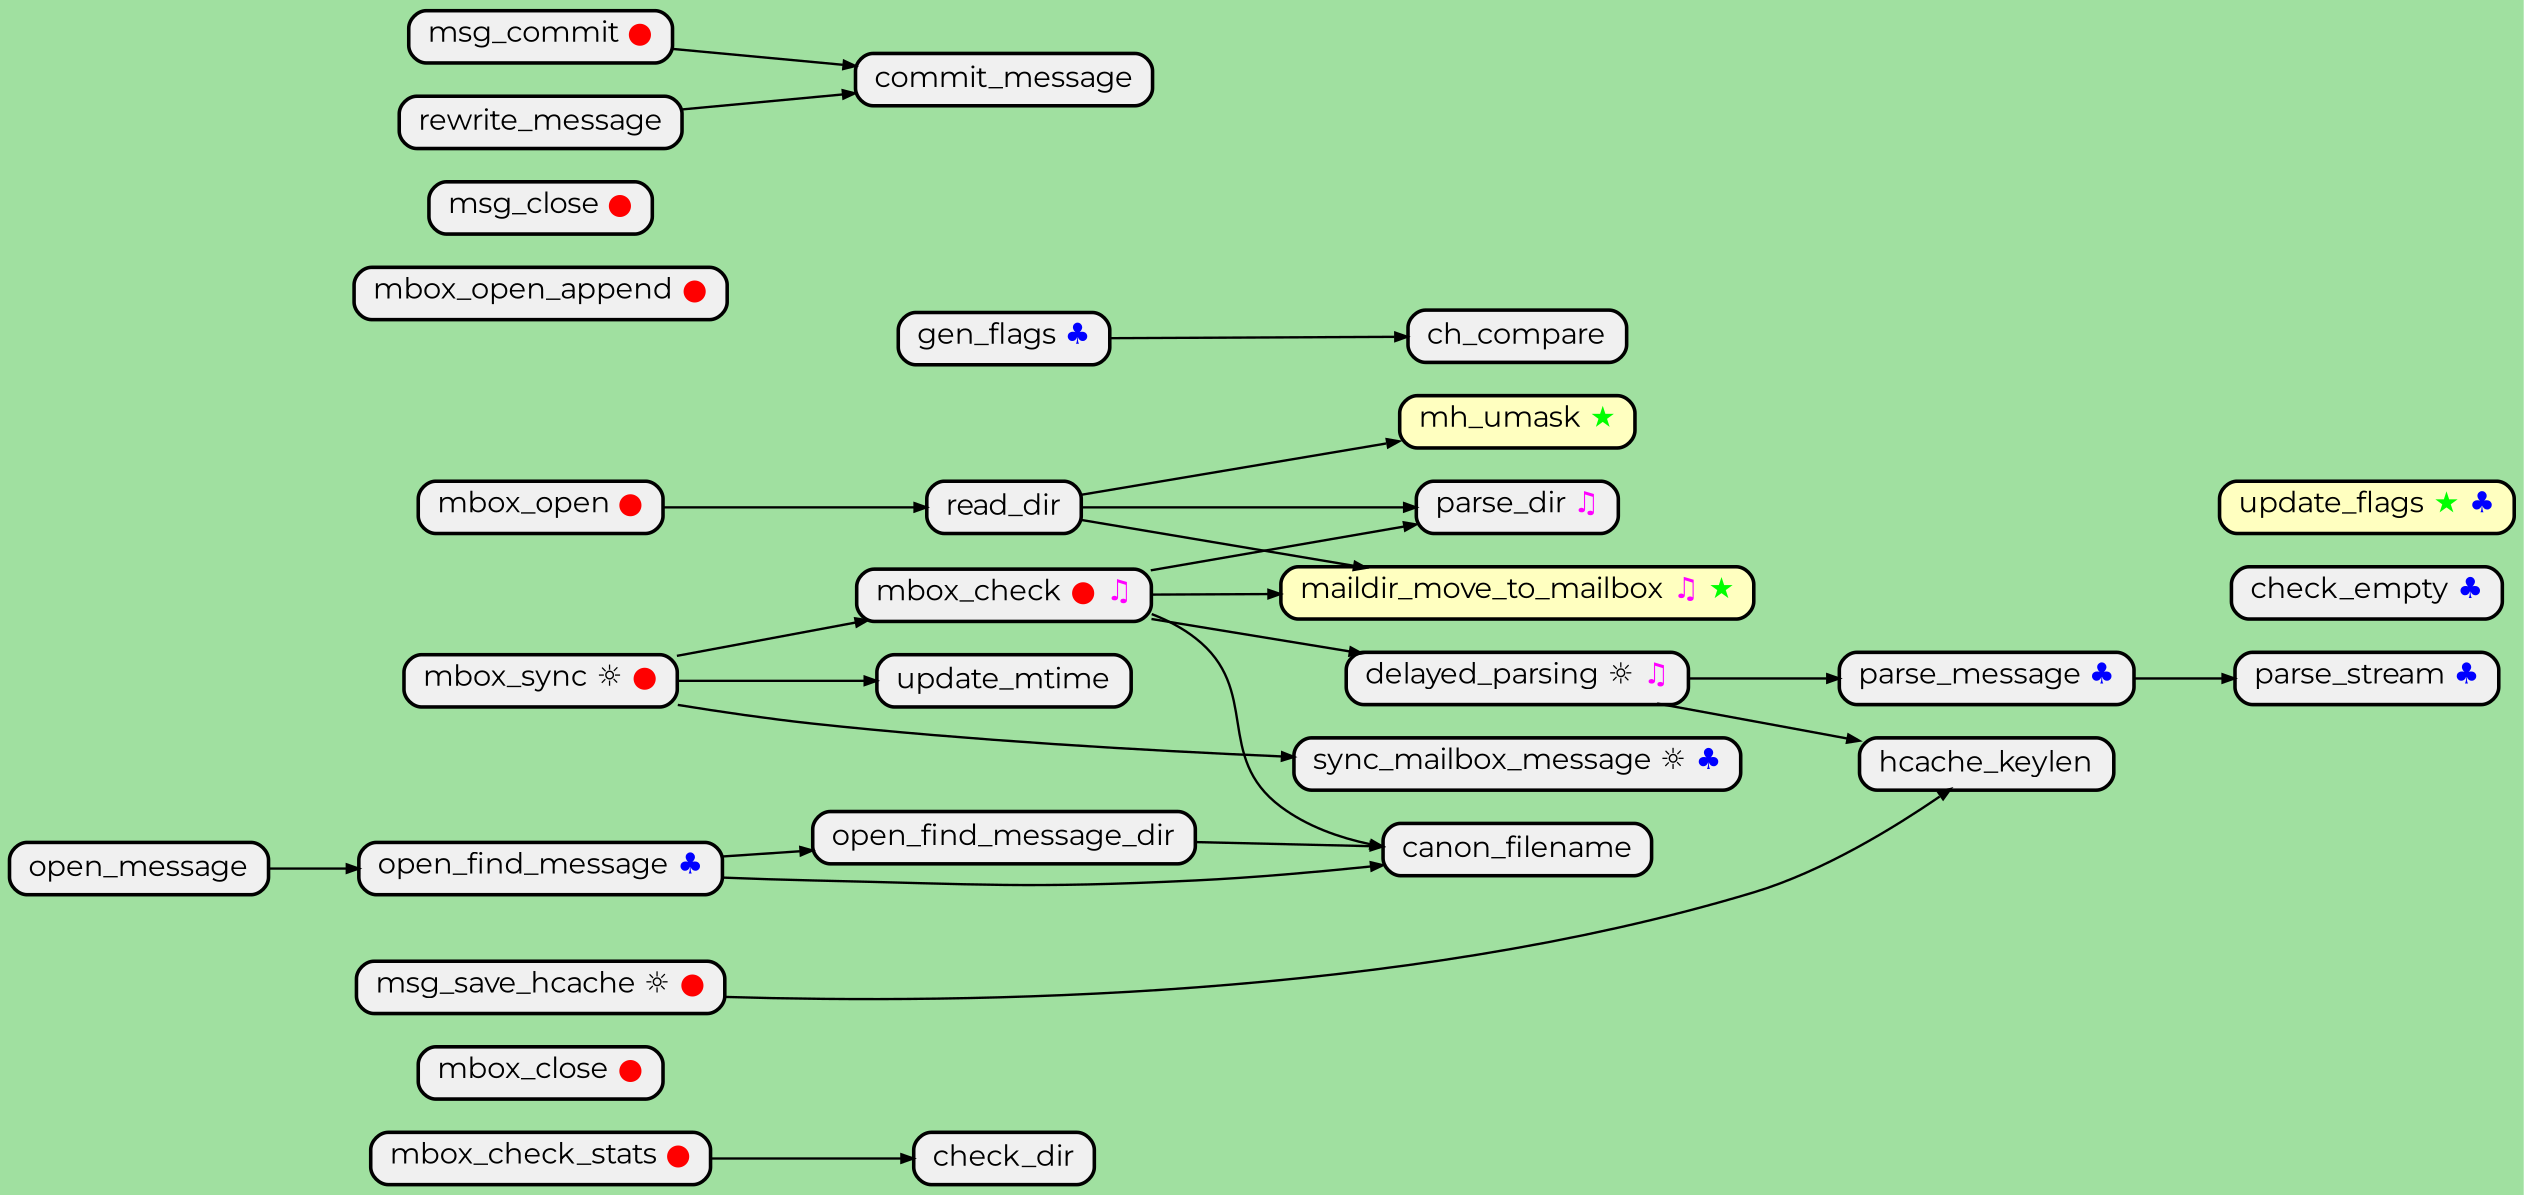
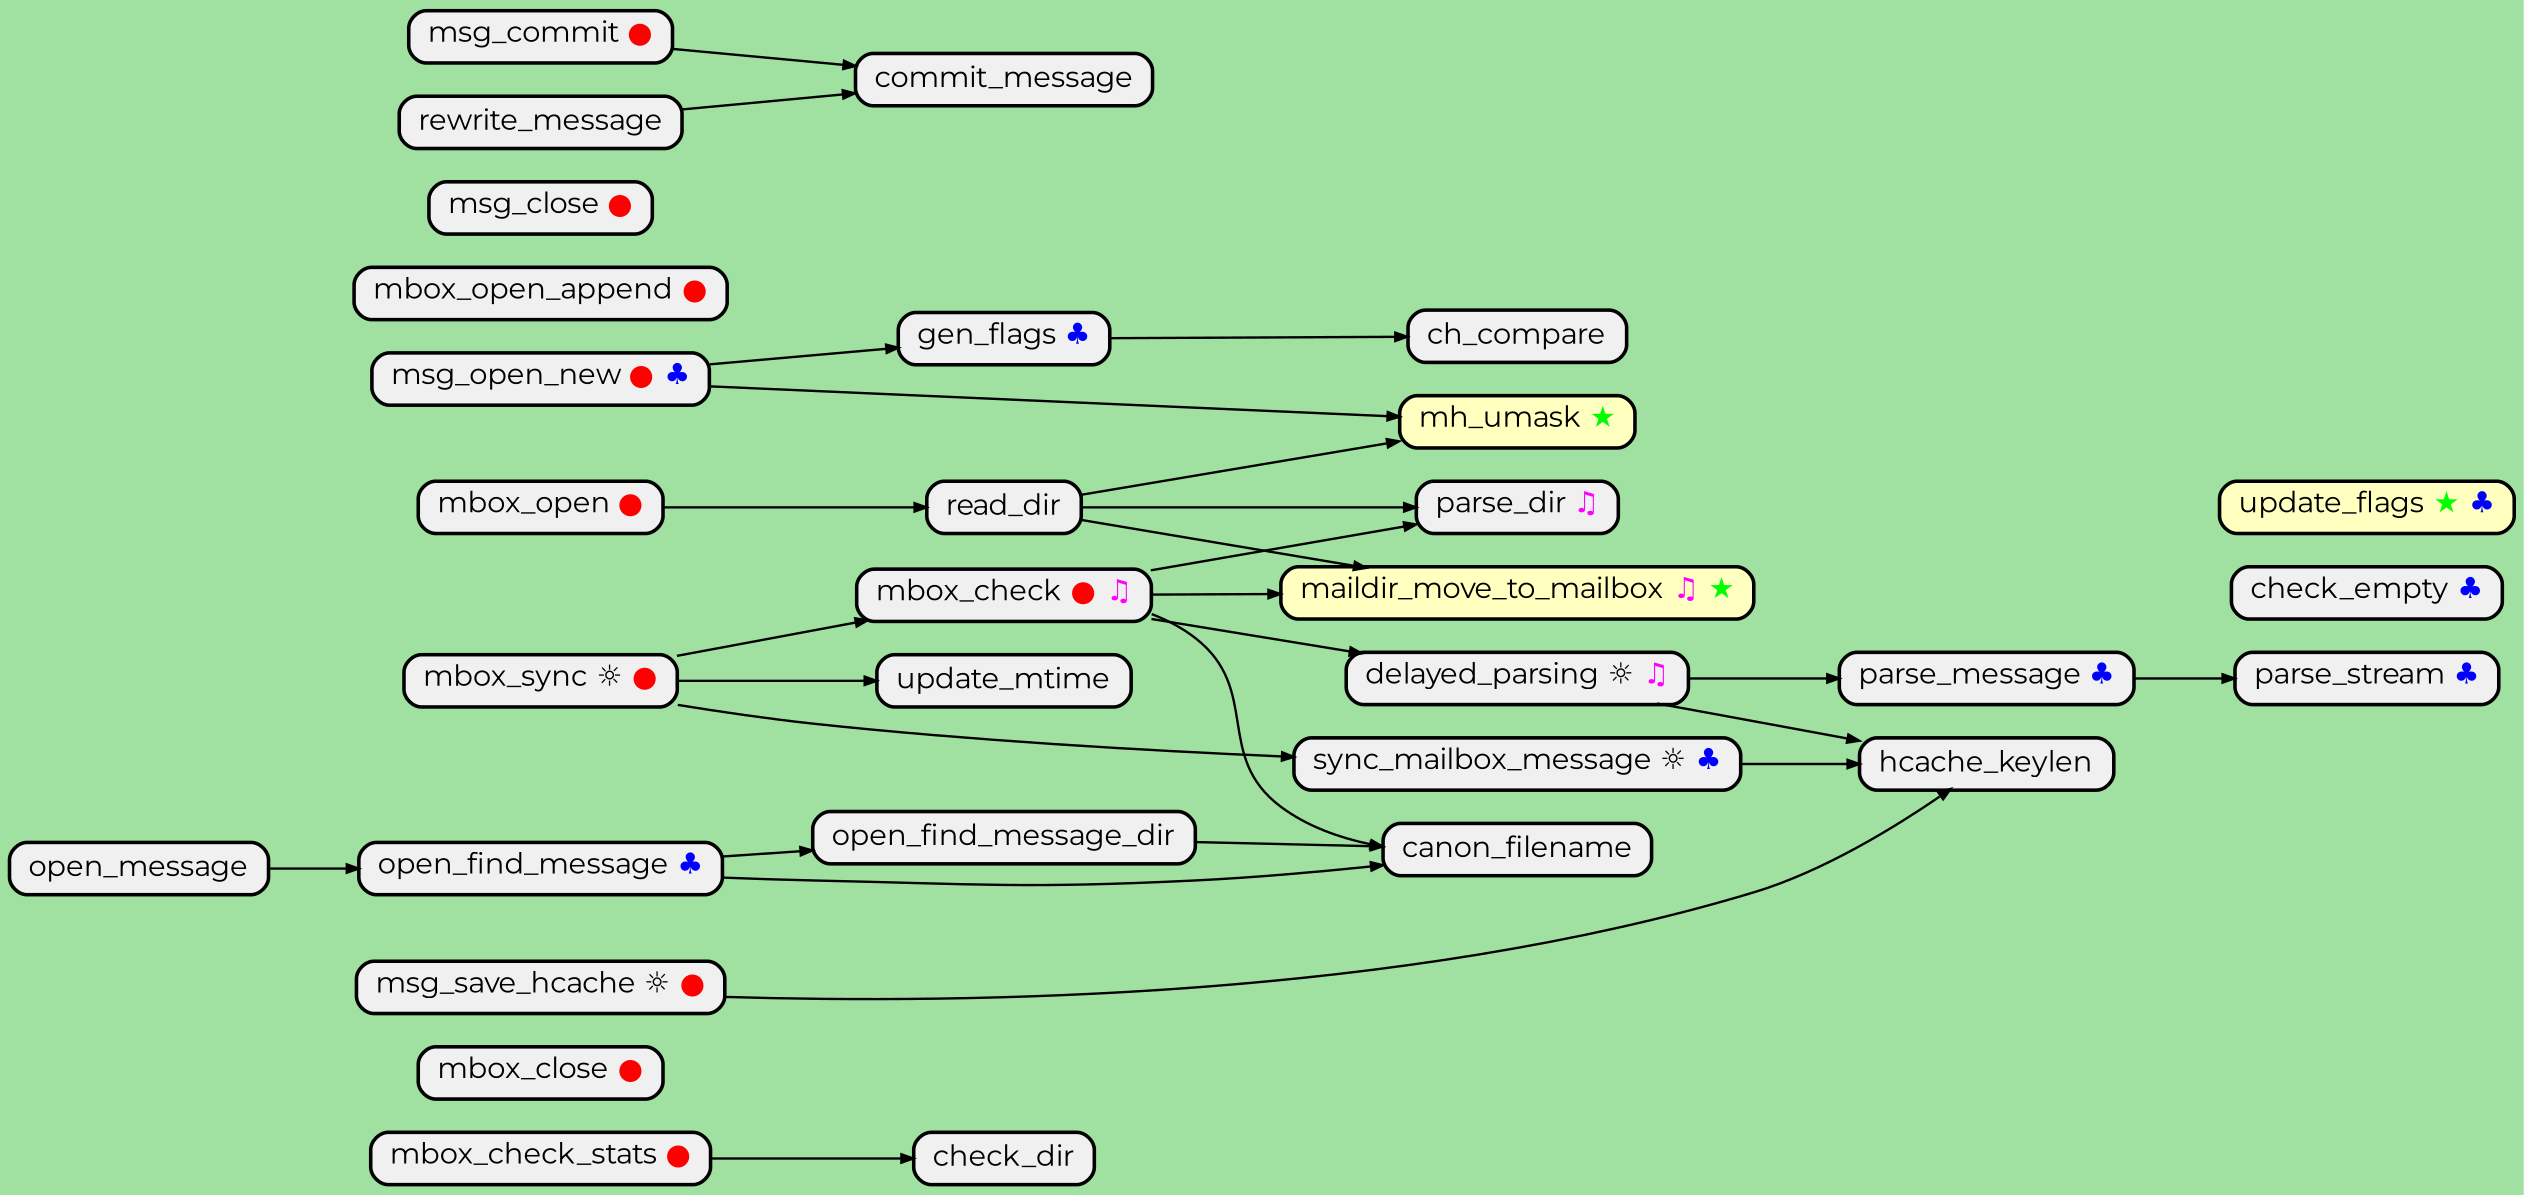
node "msg_open_new": added
edge "sync_mailbox_message" -> "hcache_keylen": added
